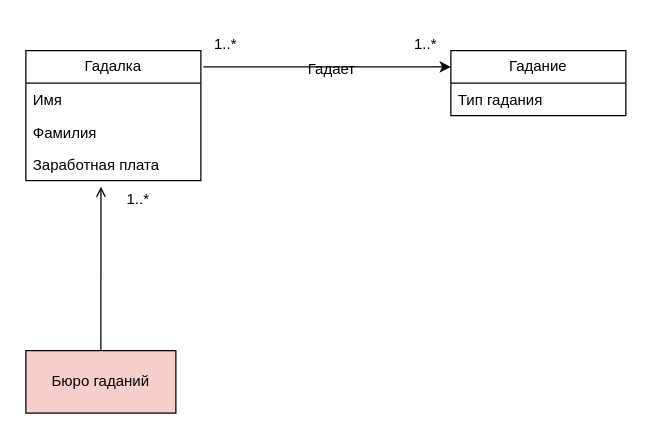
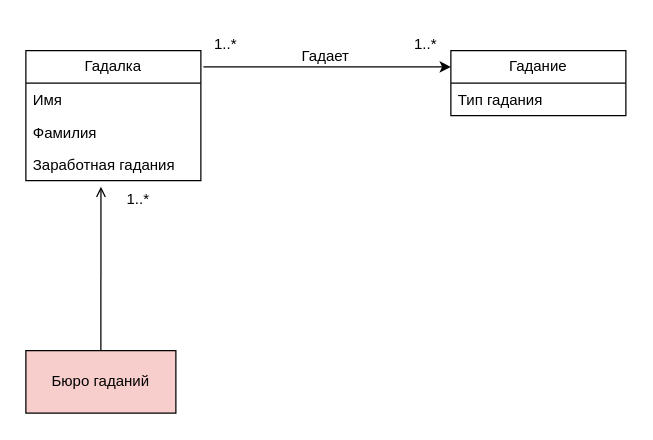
node "Гадает": moved (332, 69) -> (326, 57)
node "Заработная плата": label "Заработная плата" -> "Заработная гадания"
